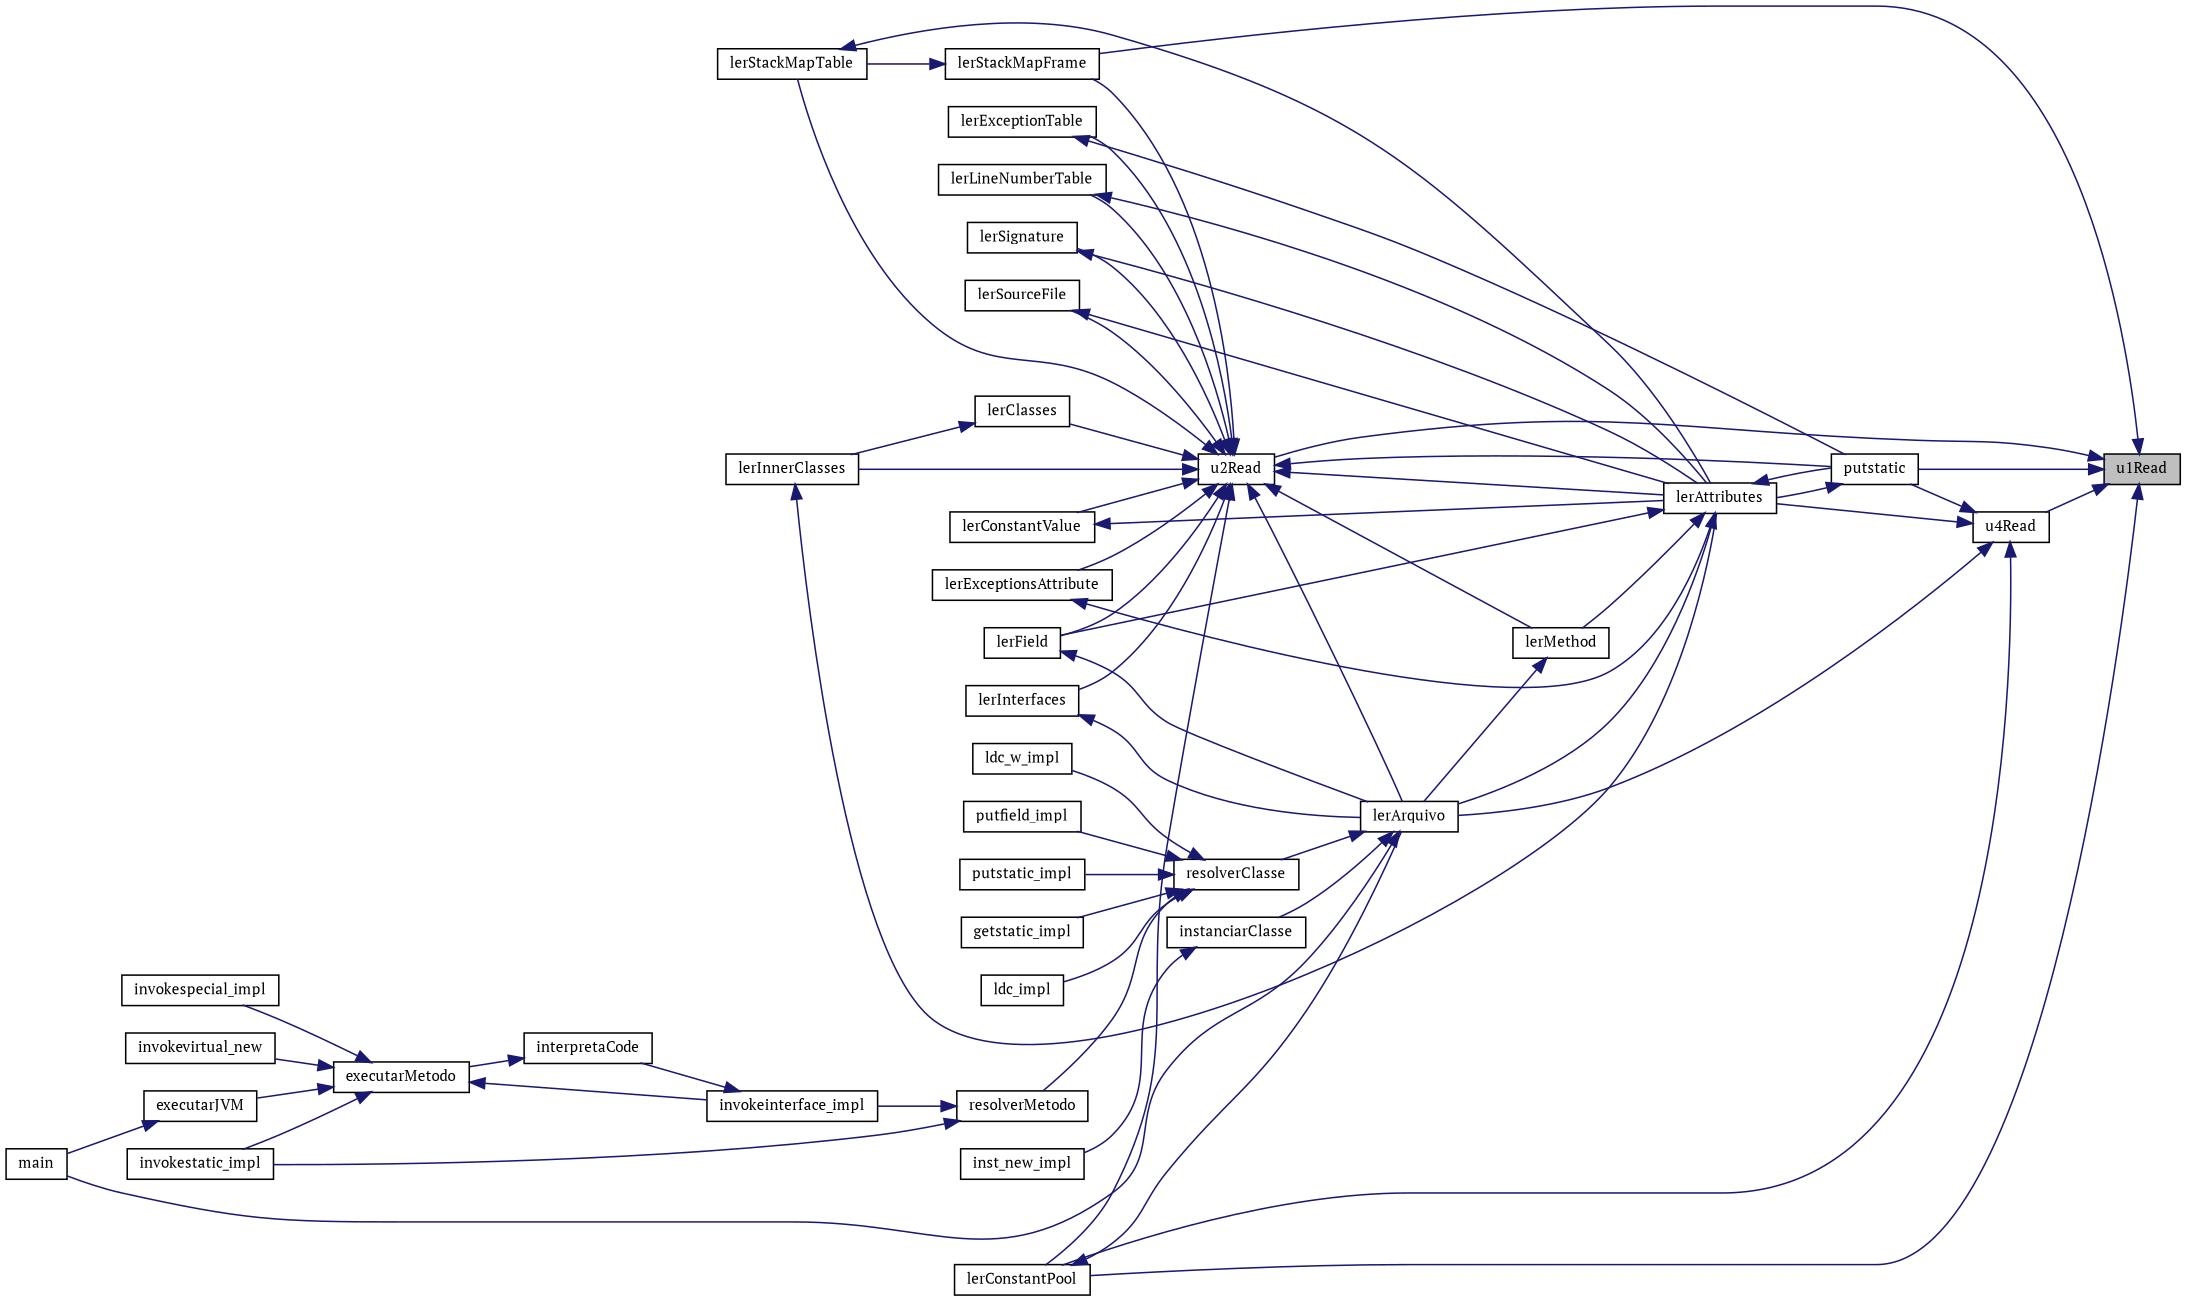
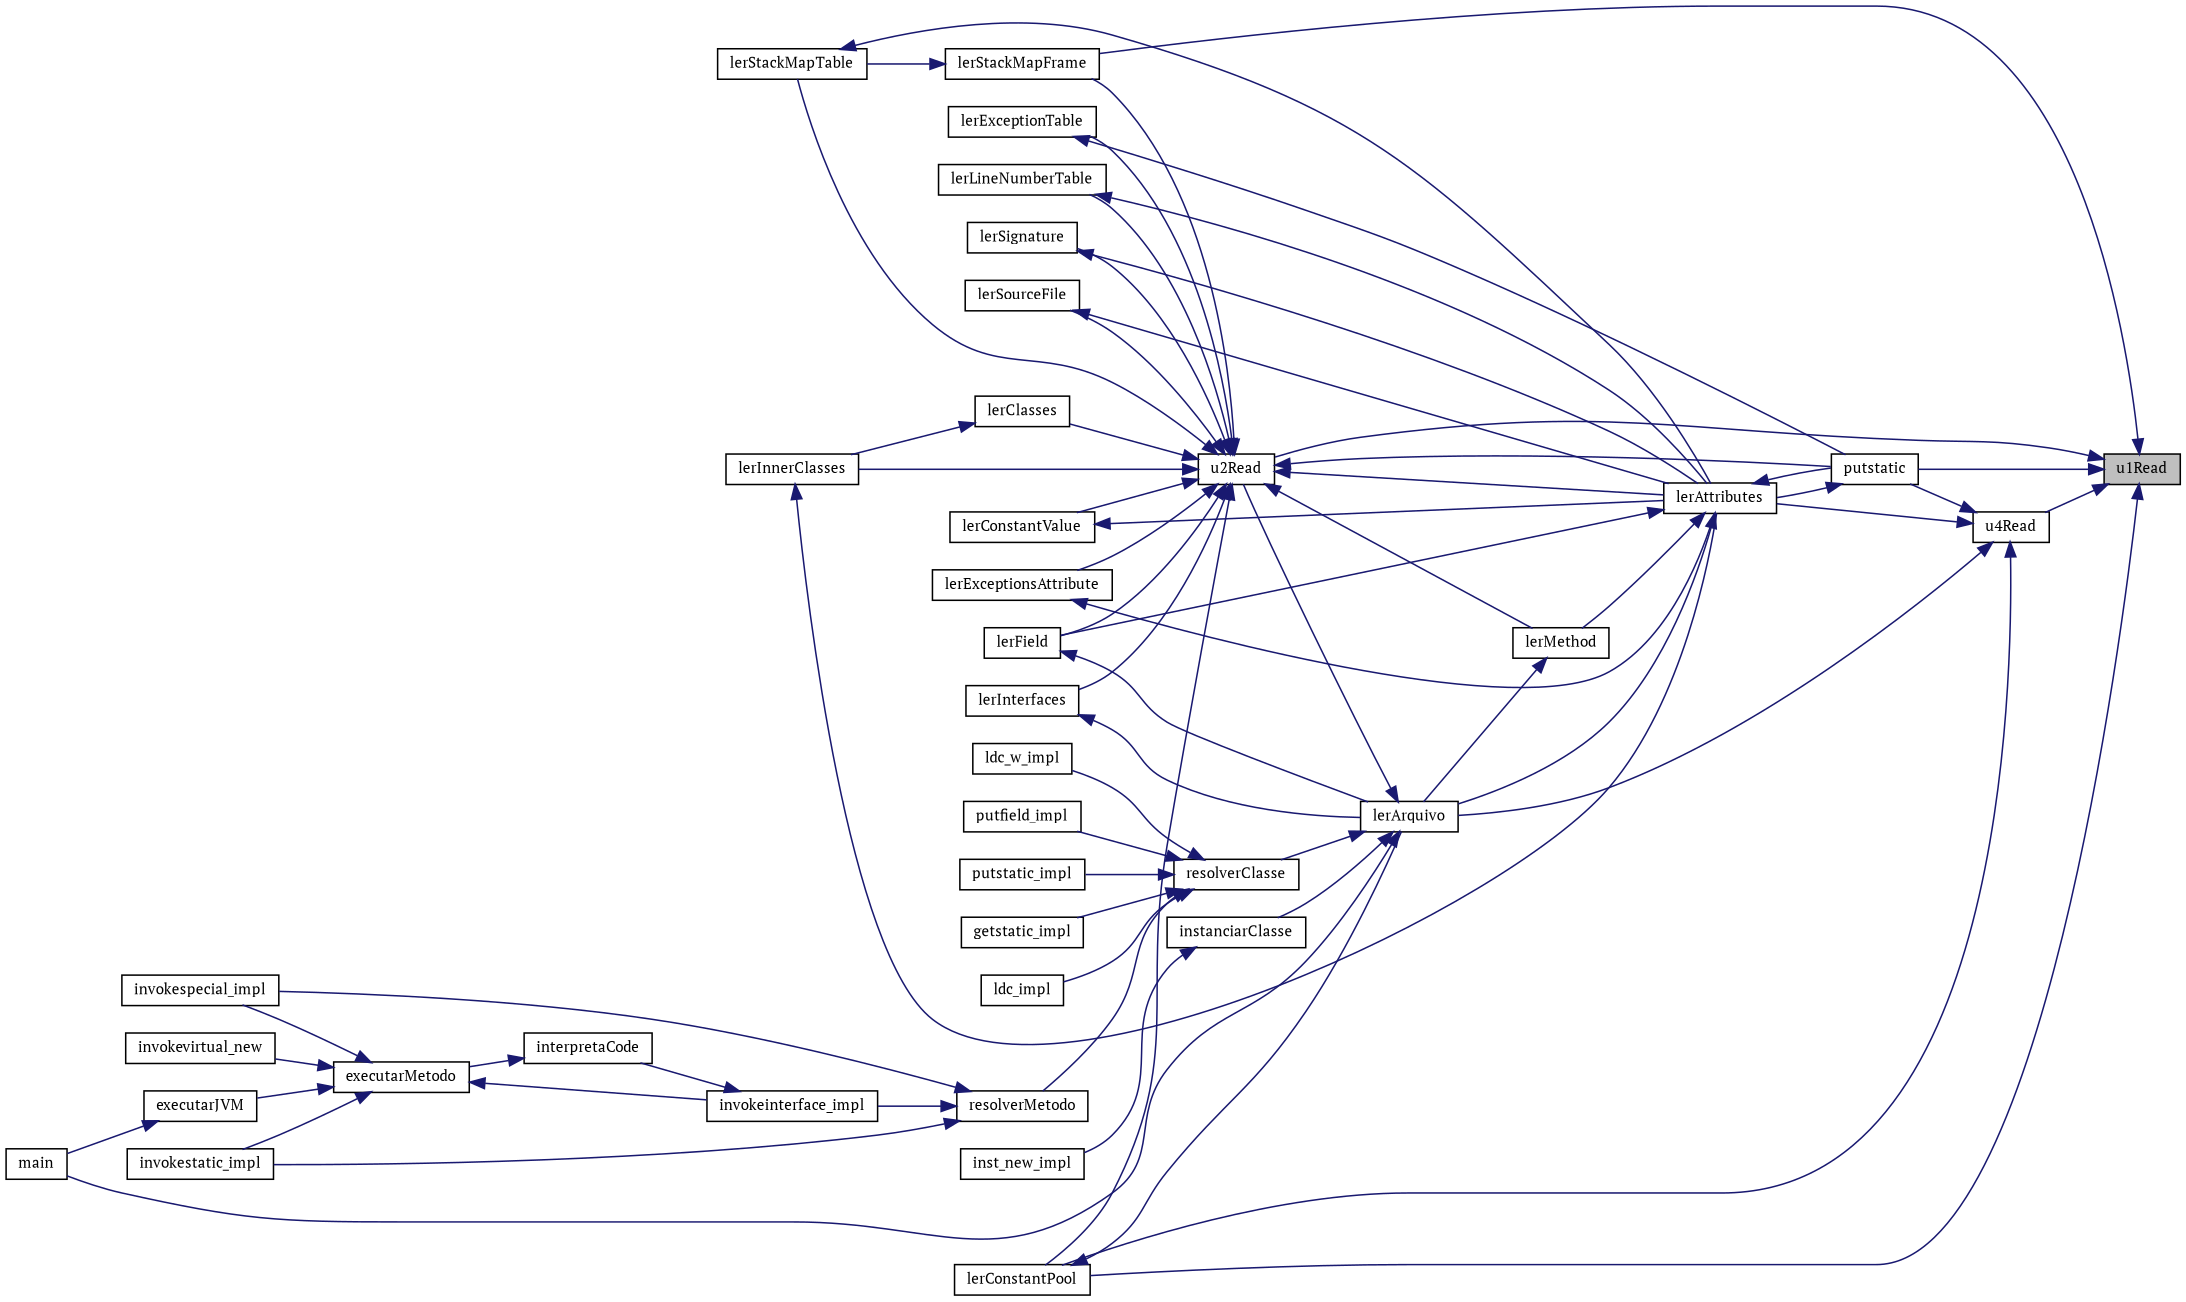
edge "lerArquivo" -> "u2Read": reversed
edge "invokespecial_impl" -> "resolverMetodo": added
